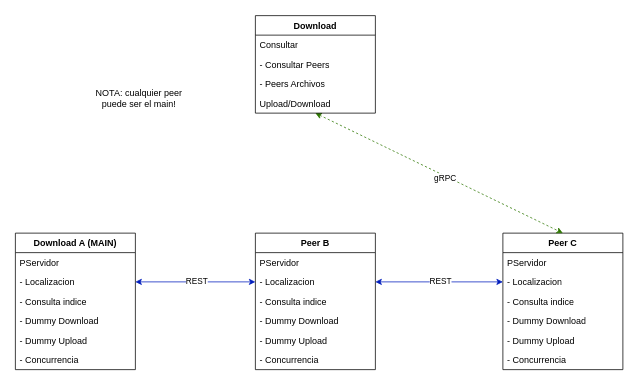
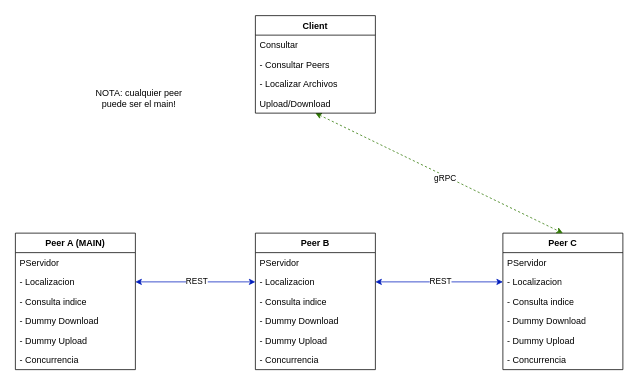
node "Download": label "Download" -> "Client"
node "- Peers Archivos": label "- Peers Archivos" -> "- Localizar Archivos"
node "Download A (MAIN)": label "Download A (MAIN)" -> "Peer A (MAIN)"
